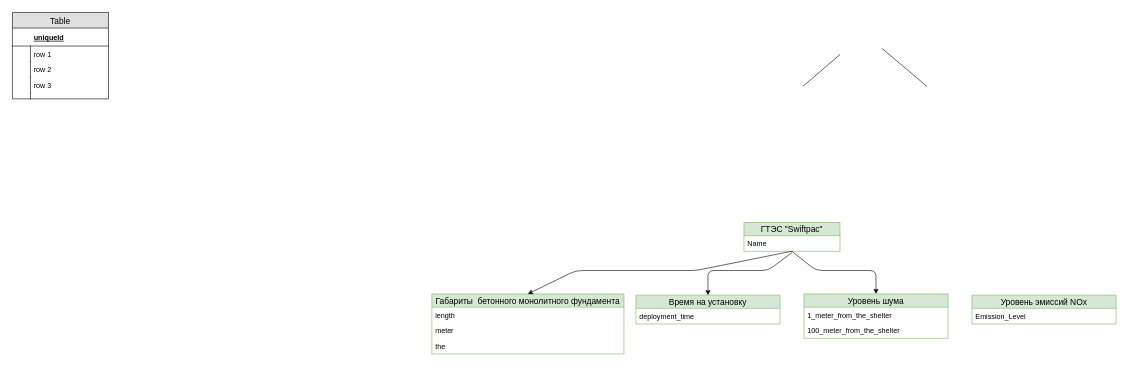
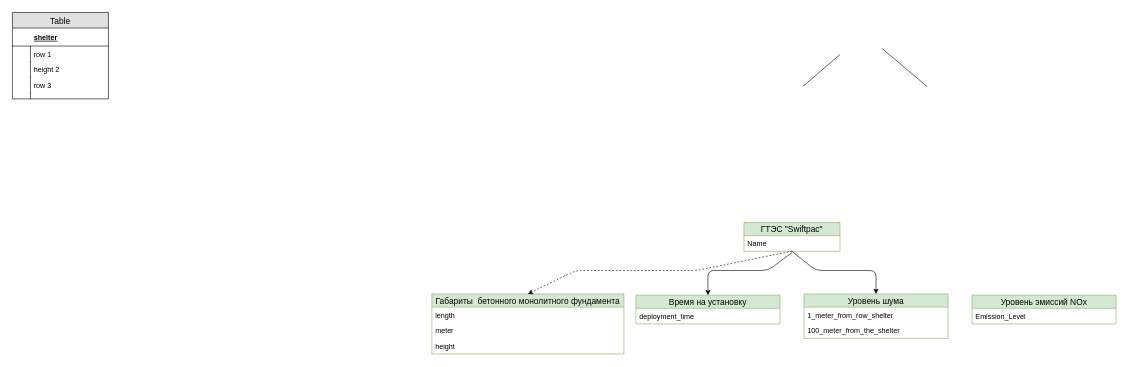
node "uniqueId": label "uniqueId" -> "shelter"
node "row 2": label "row 2" -> "height 2"
edge "Name" -> "Габариты бетонного монолитного фундамента": style solid -> dashed
node "1_meter_from_the_shelter": label "1_meter_from_the_shelter" -> "1_meter_from_row_shelter"
node "the": label "the" -> "height"
